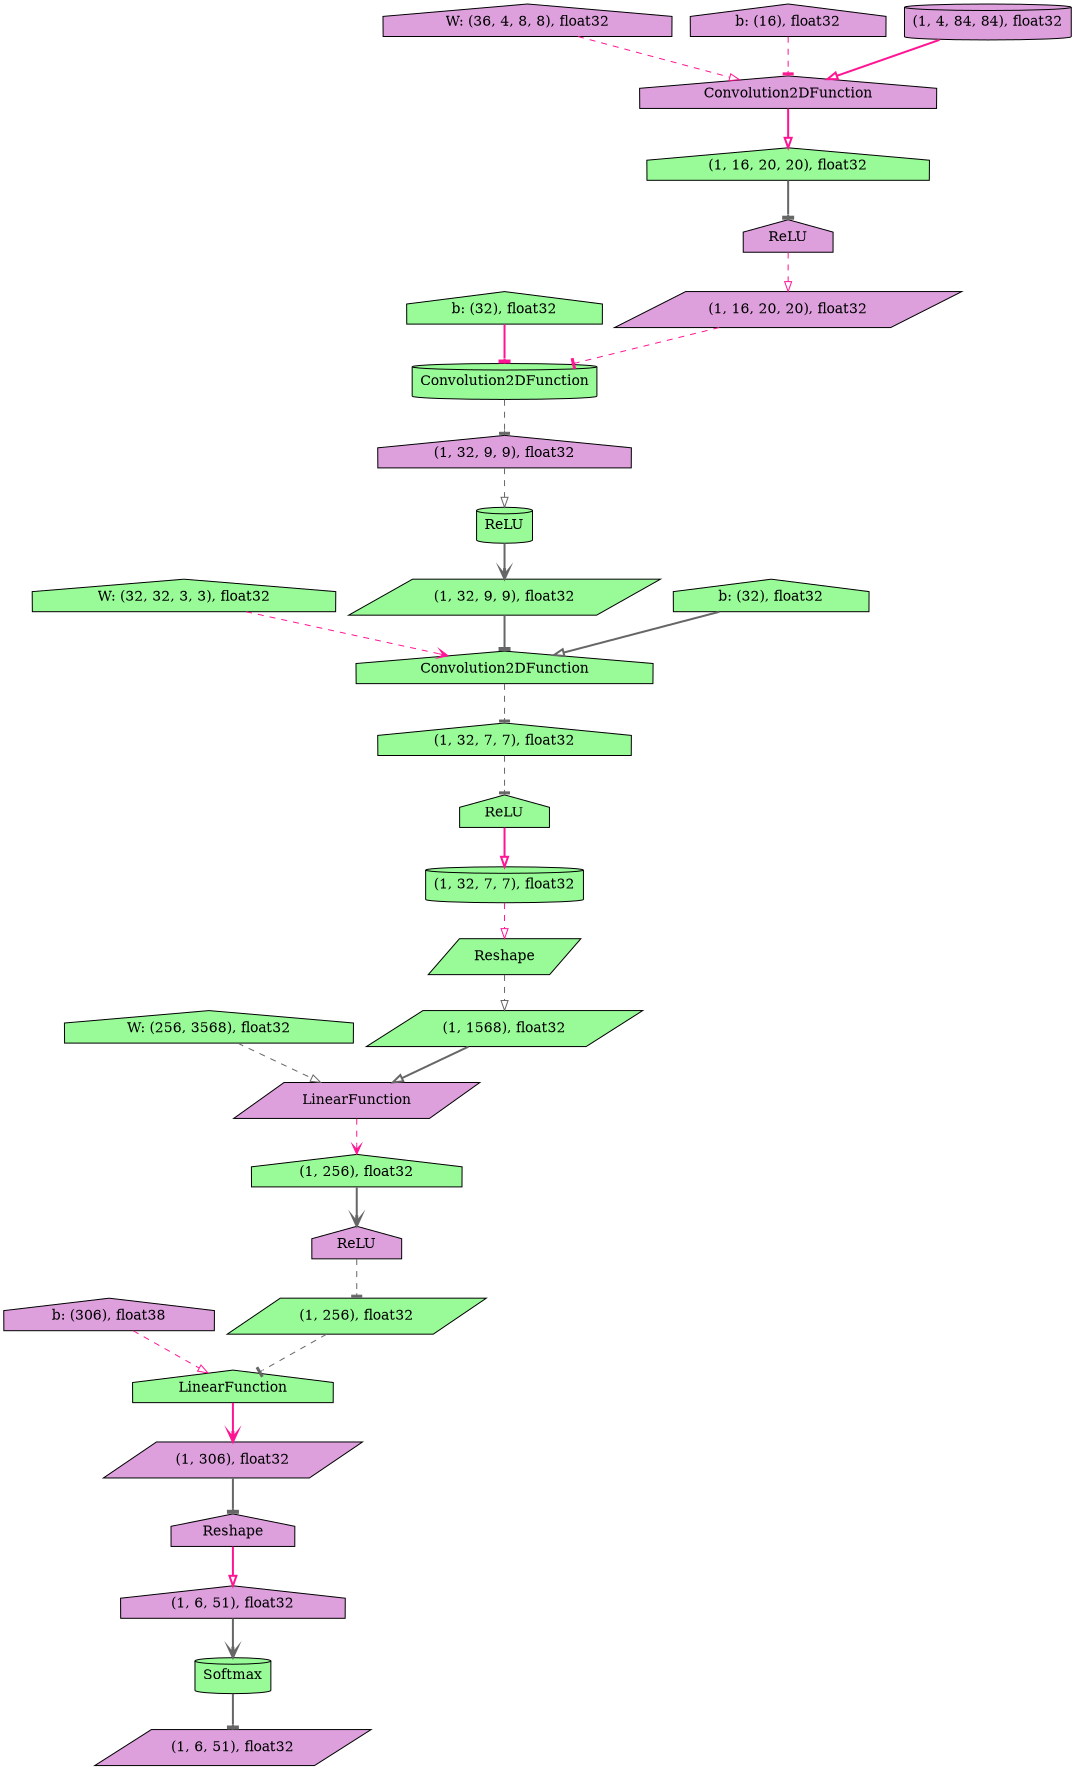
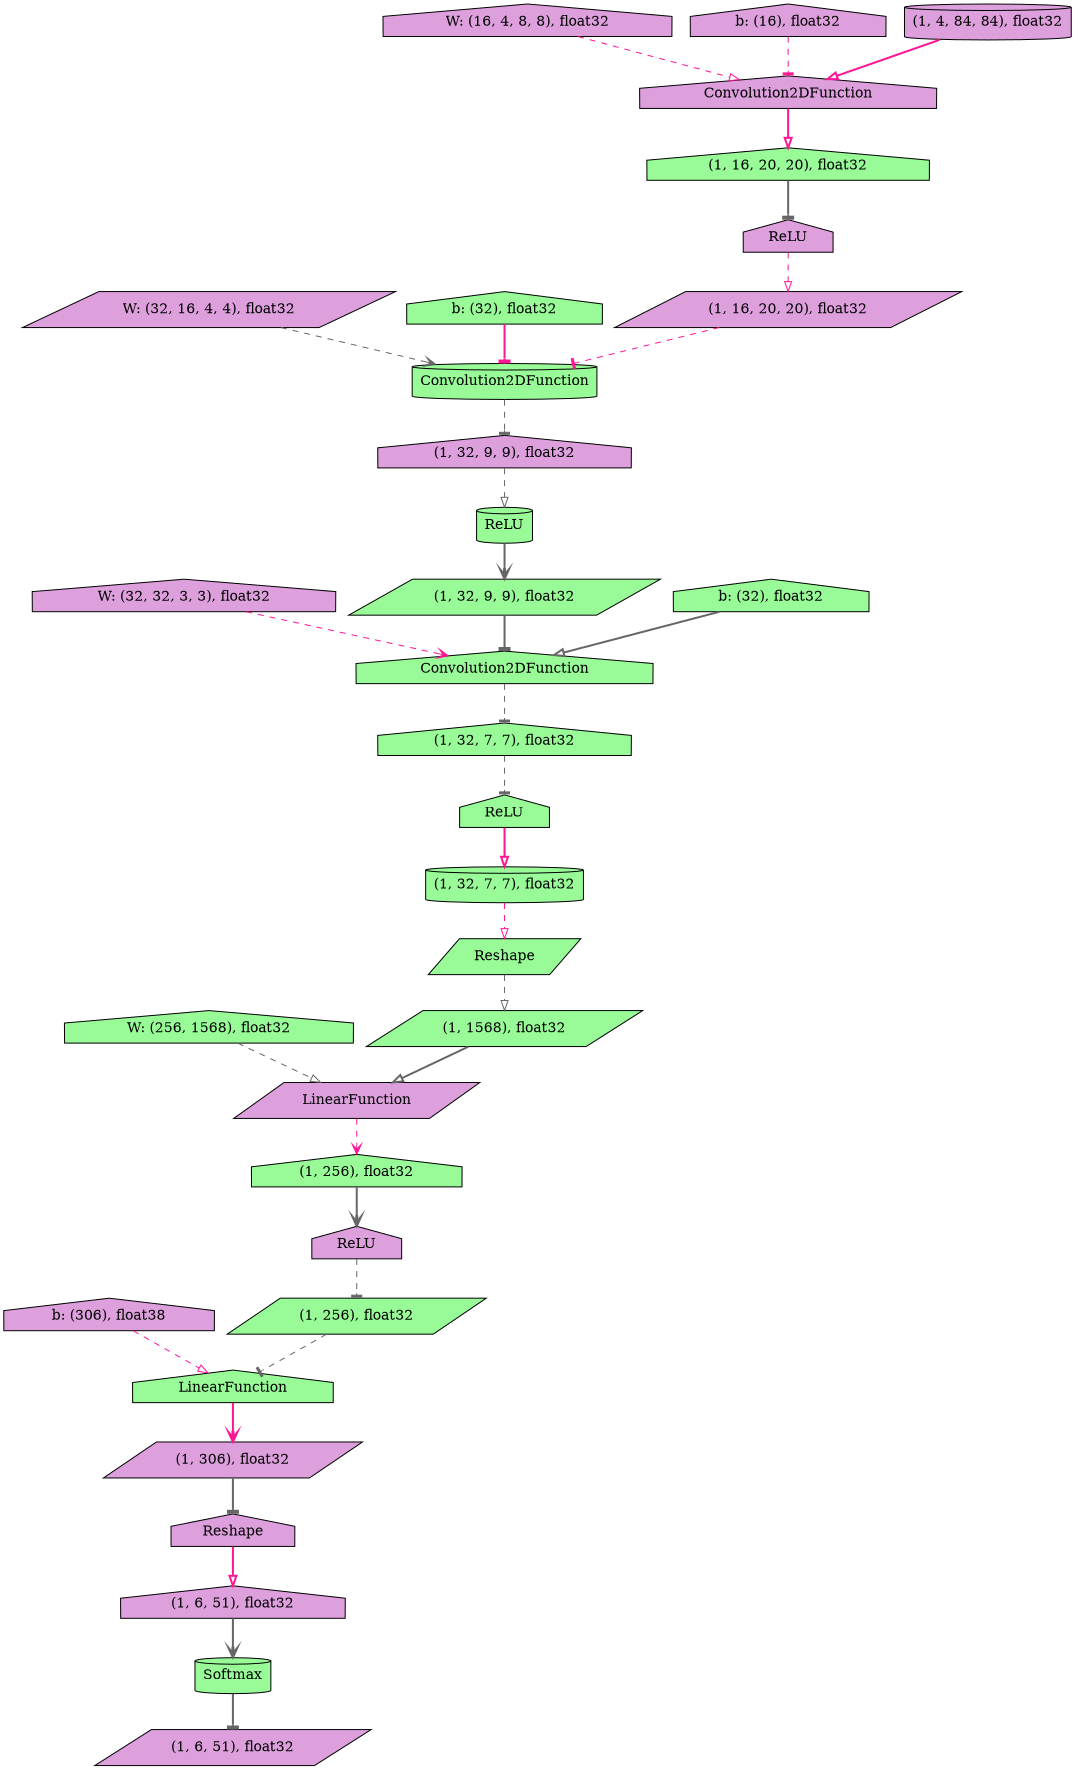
node "W: (36, 4, 8, 8), float32": label "W: (36, 4, 8, 8), float32" -> "W: (16, 4, 8, 8), float32"
node "W: (32, 16, 4, 4), float32": added
node "W: (32, 32, 3, 3), float32": fillcolor palegreen -> plum
node "W: (256, 3568), float32": label "W: (256, 3568), float32" -> "W: (256, 1568), float32"
